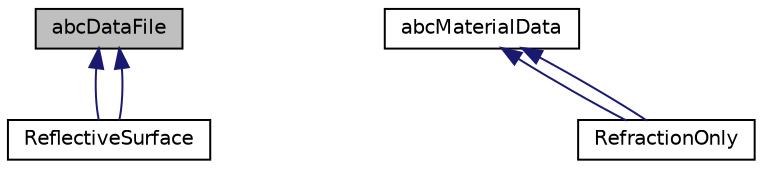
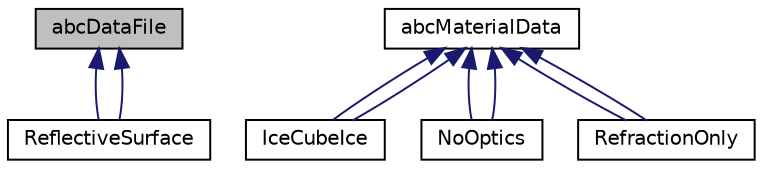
node "IceCubeIce": added
node "NoOptics": added
